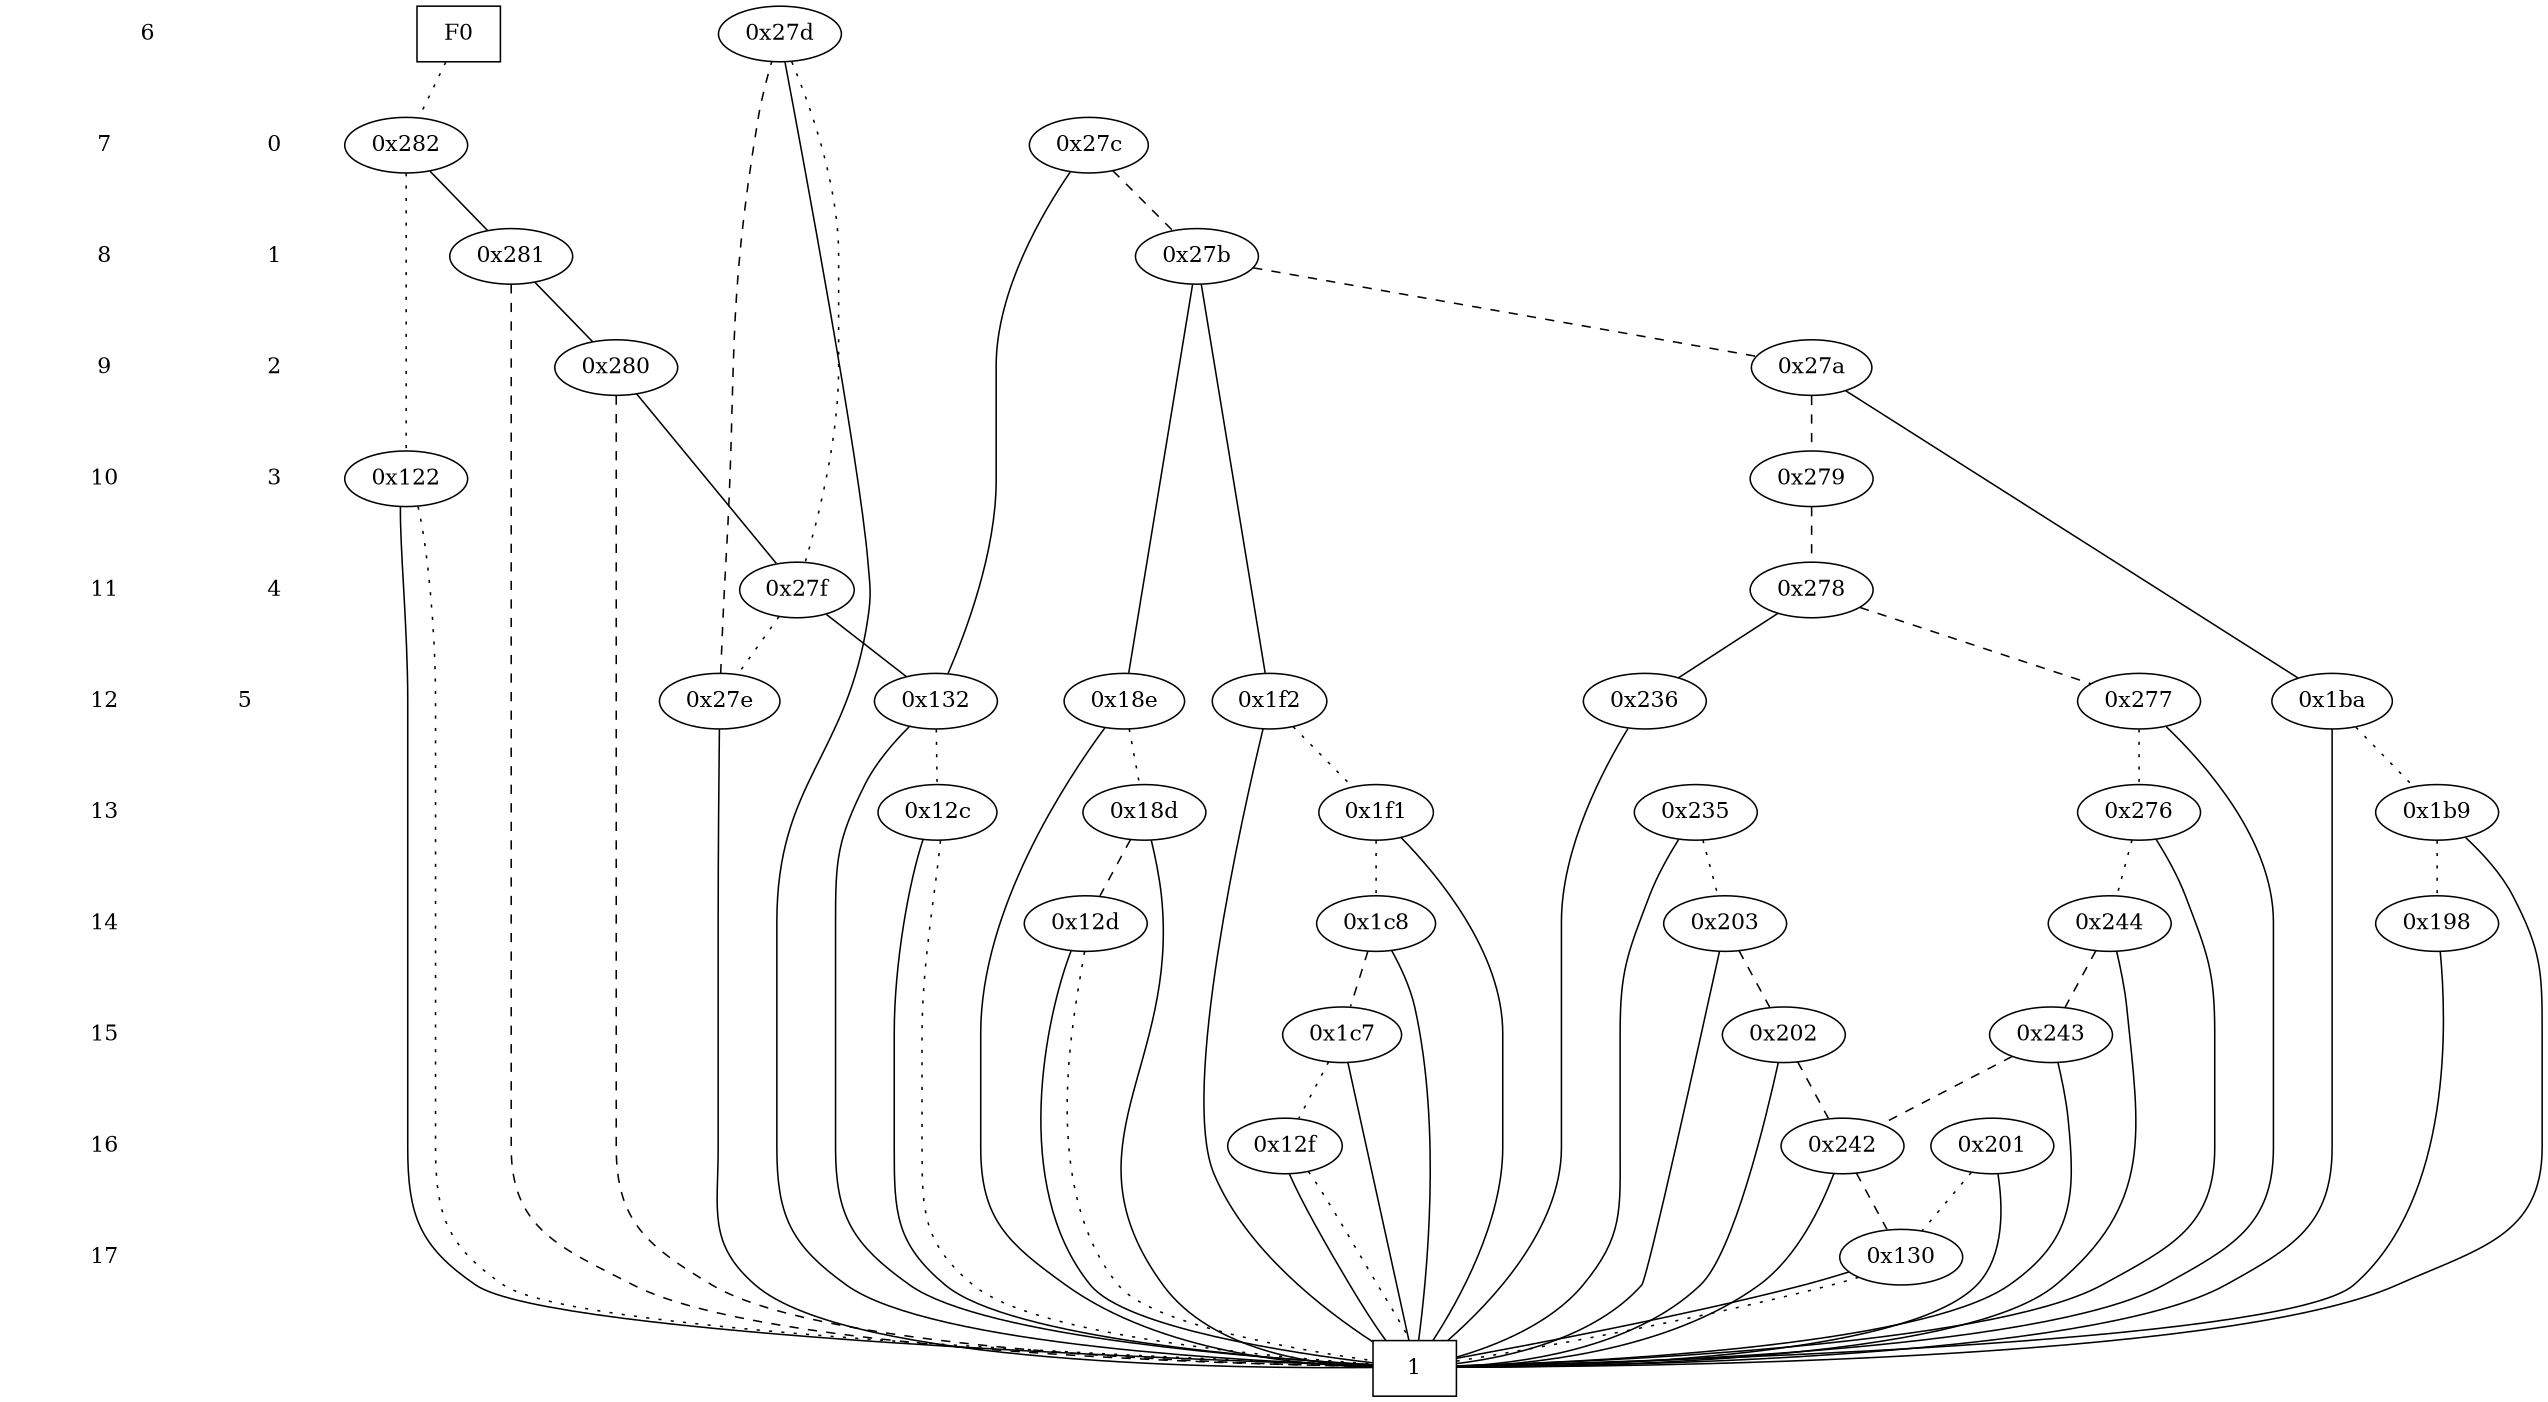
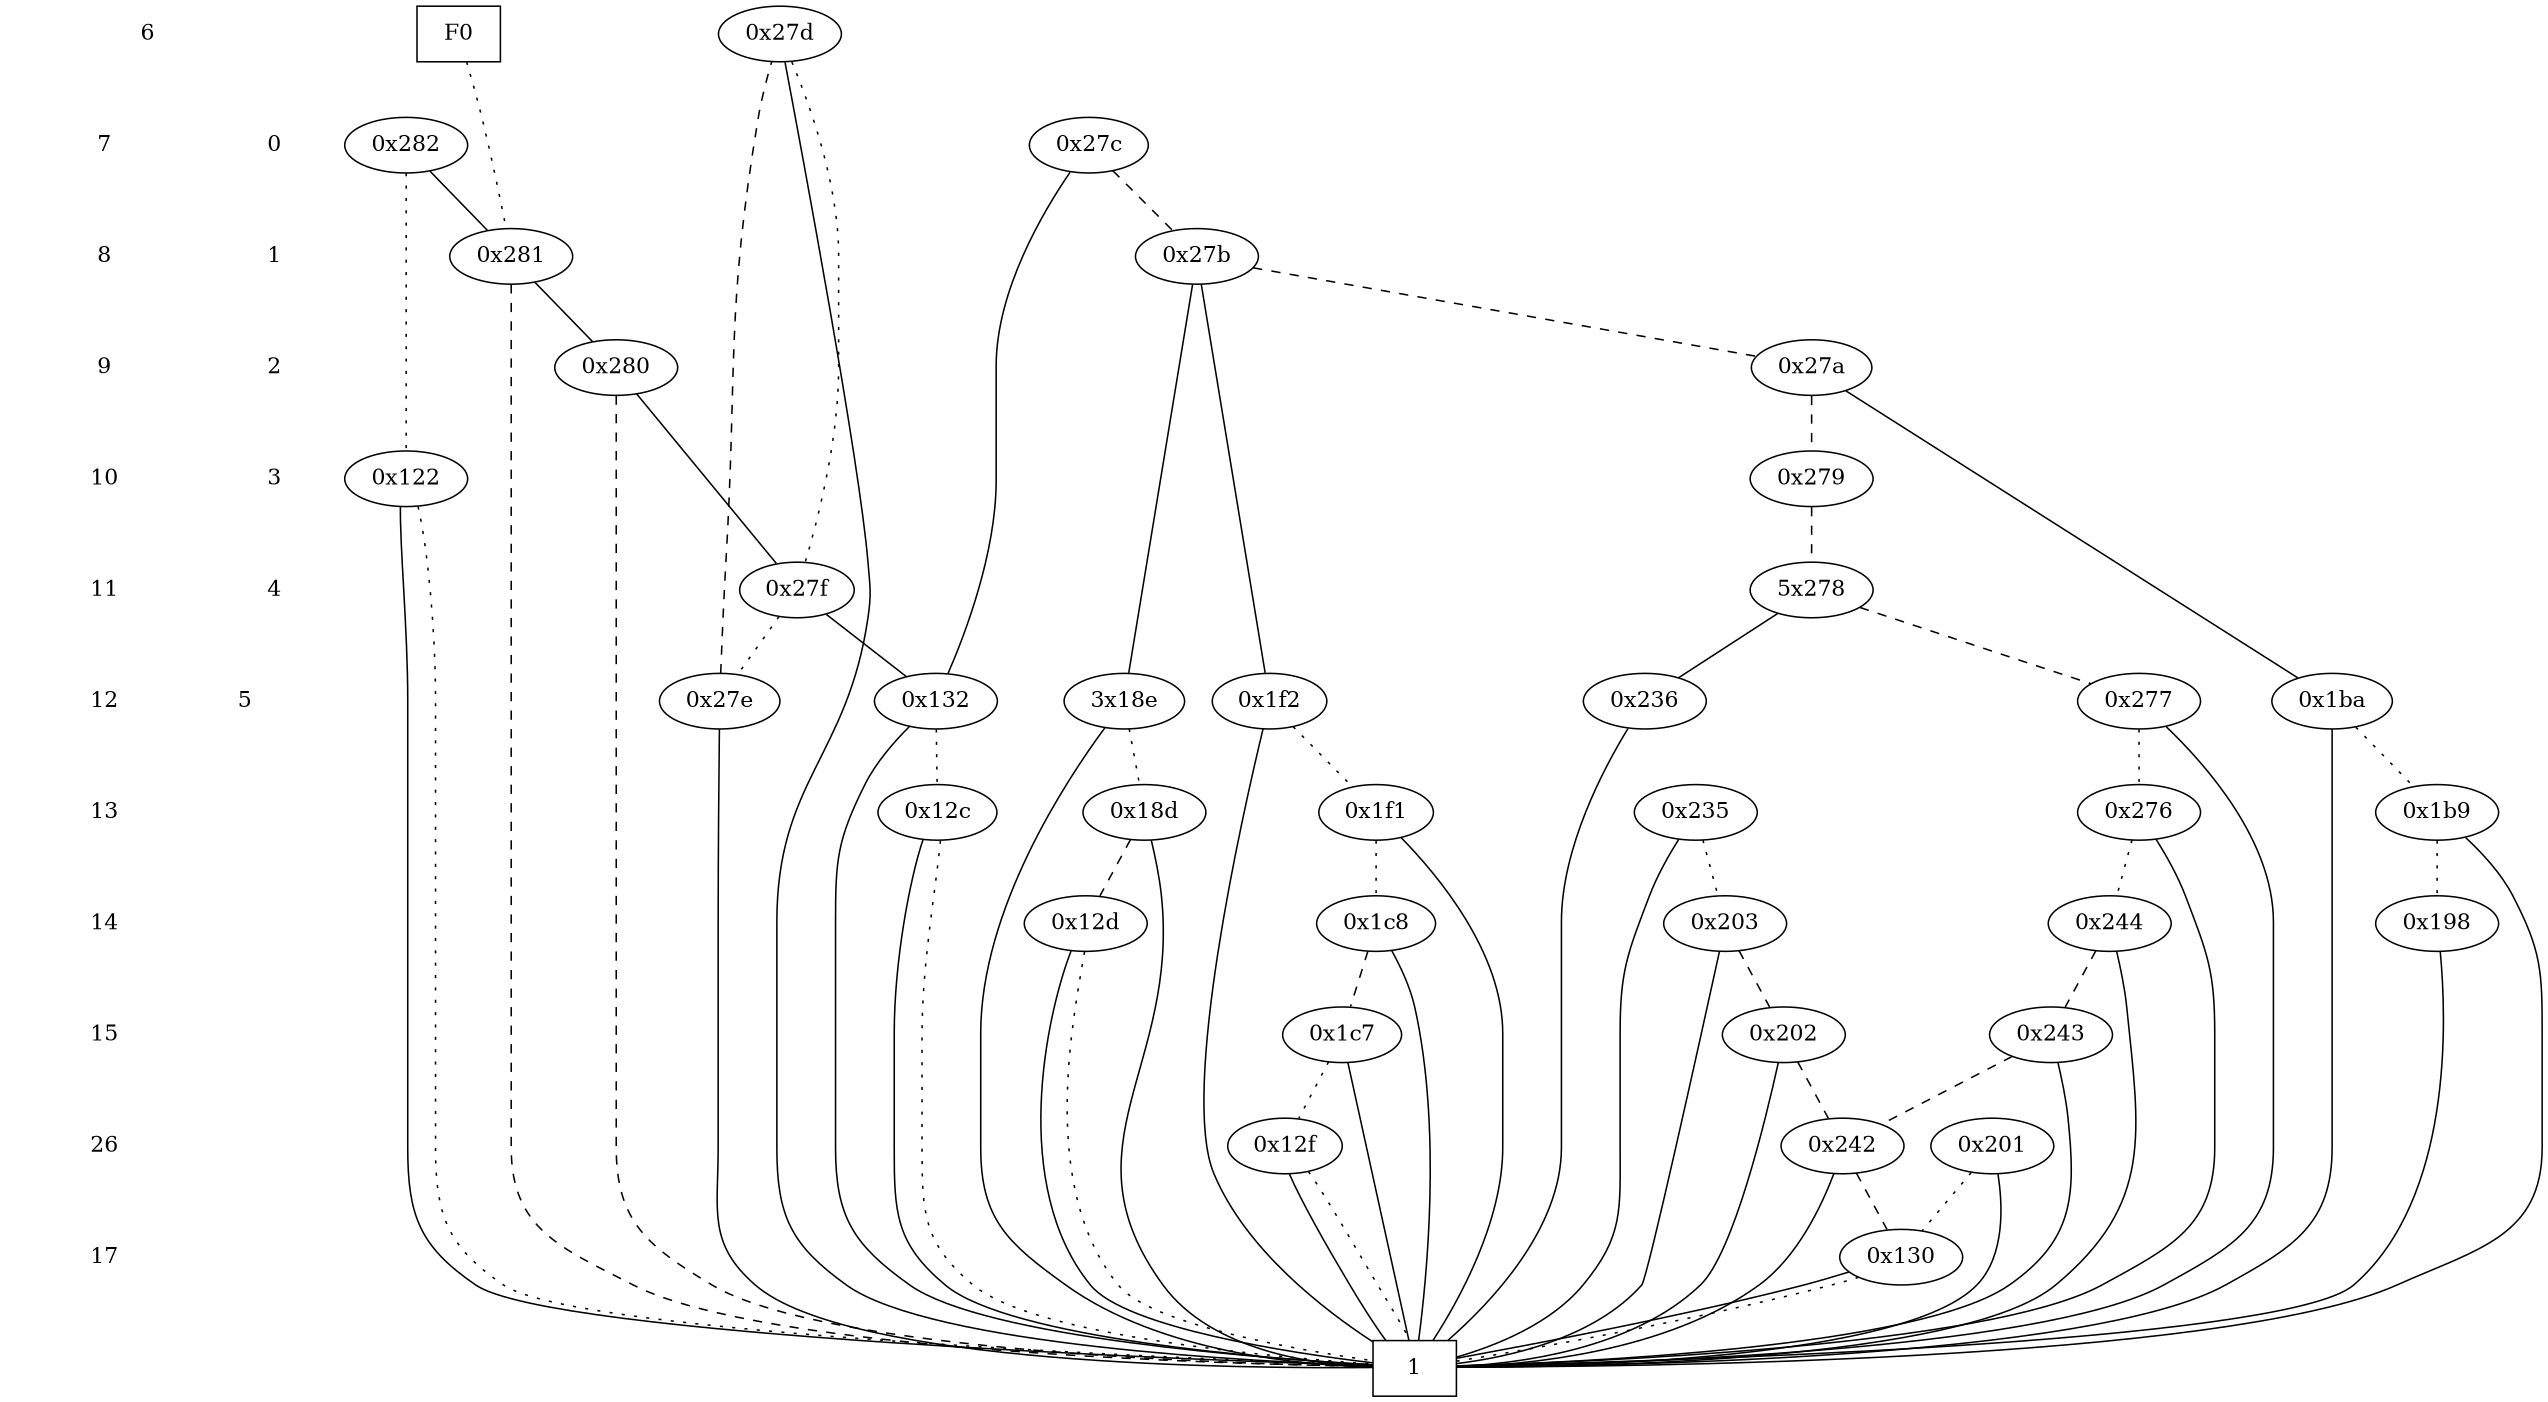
edge "F0" -- "0x282": now "F0" -- "0x281"
node "0x278": label "0x278" -> "5x278"
node "0x18e": label "0x18e" -> "3x18e"
node "16": label "16" -> "26"
